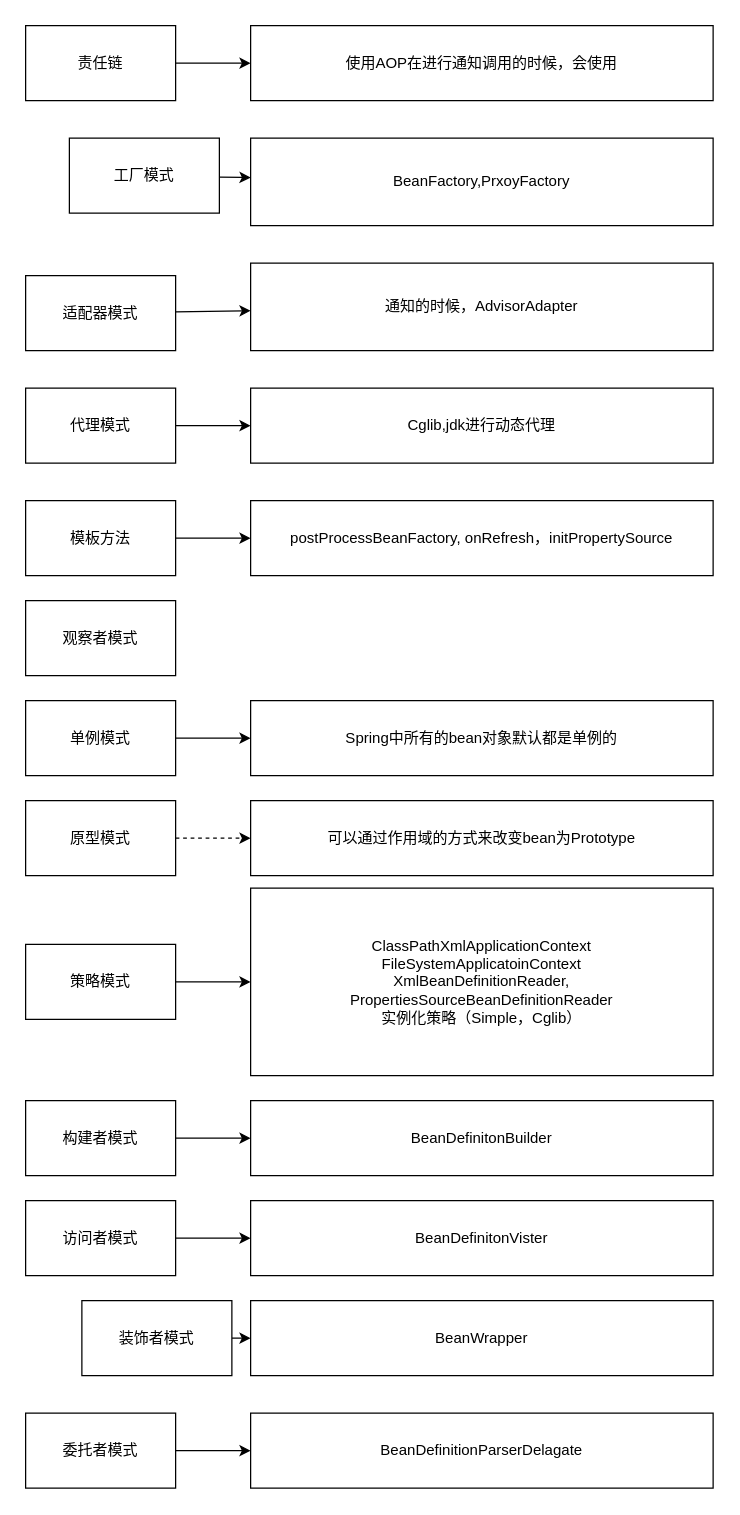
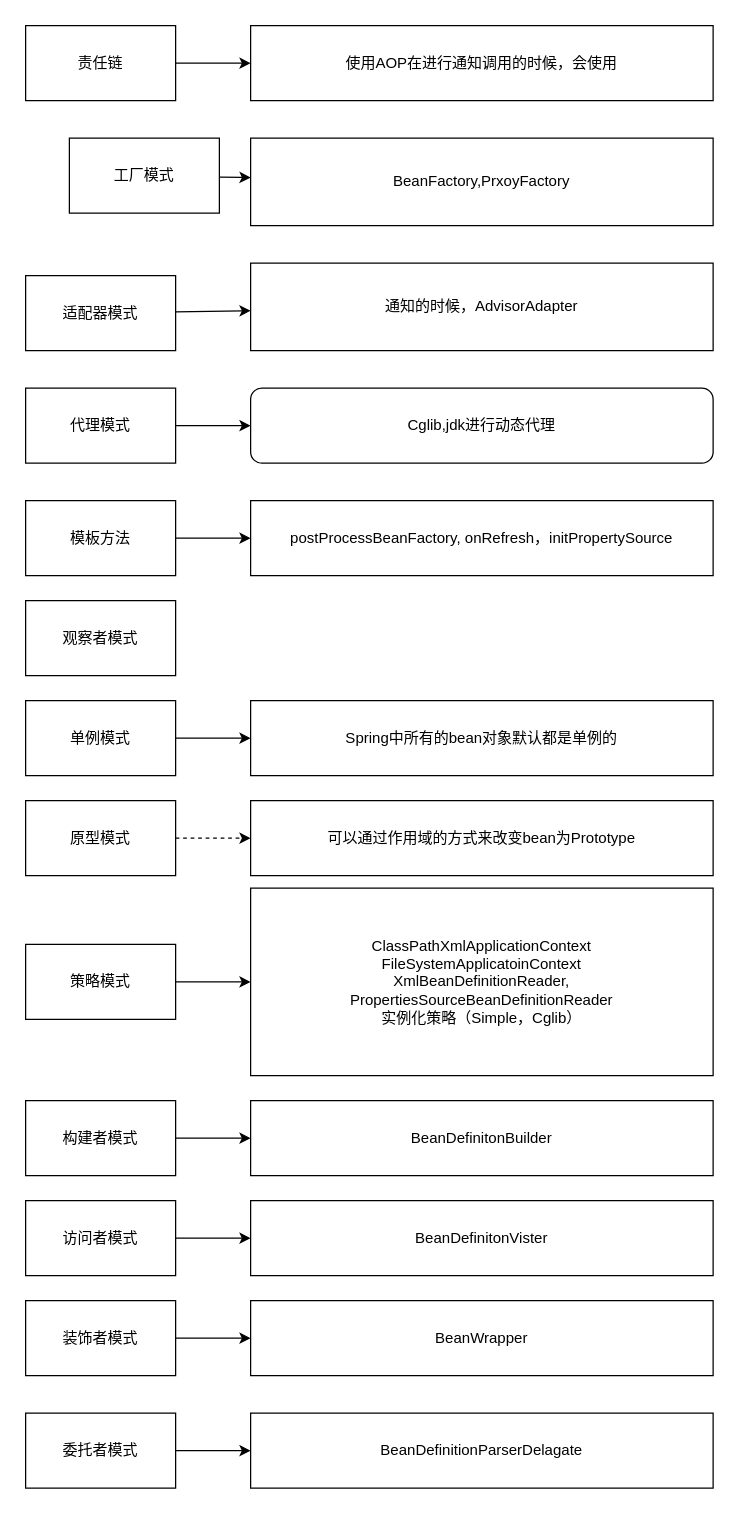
node "Cglib,jdk进行动态代理": shape rectangle -> rounded rectangle
node "装饰者模式": moved (157, 1338) -> (101, 1338)
